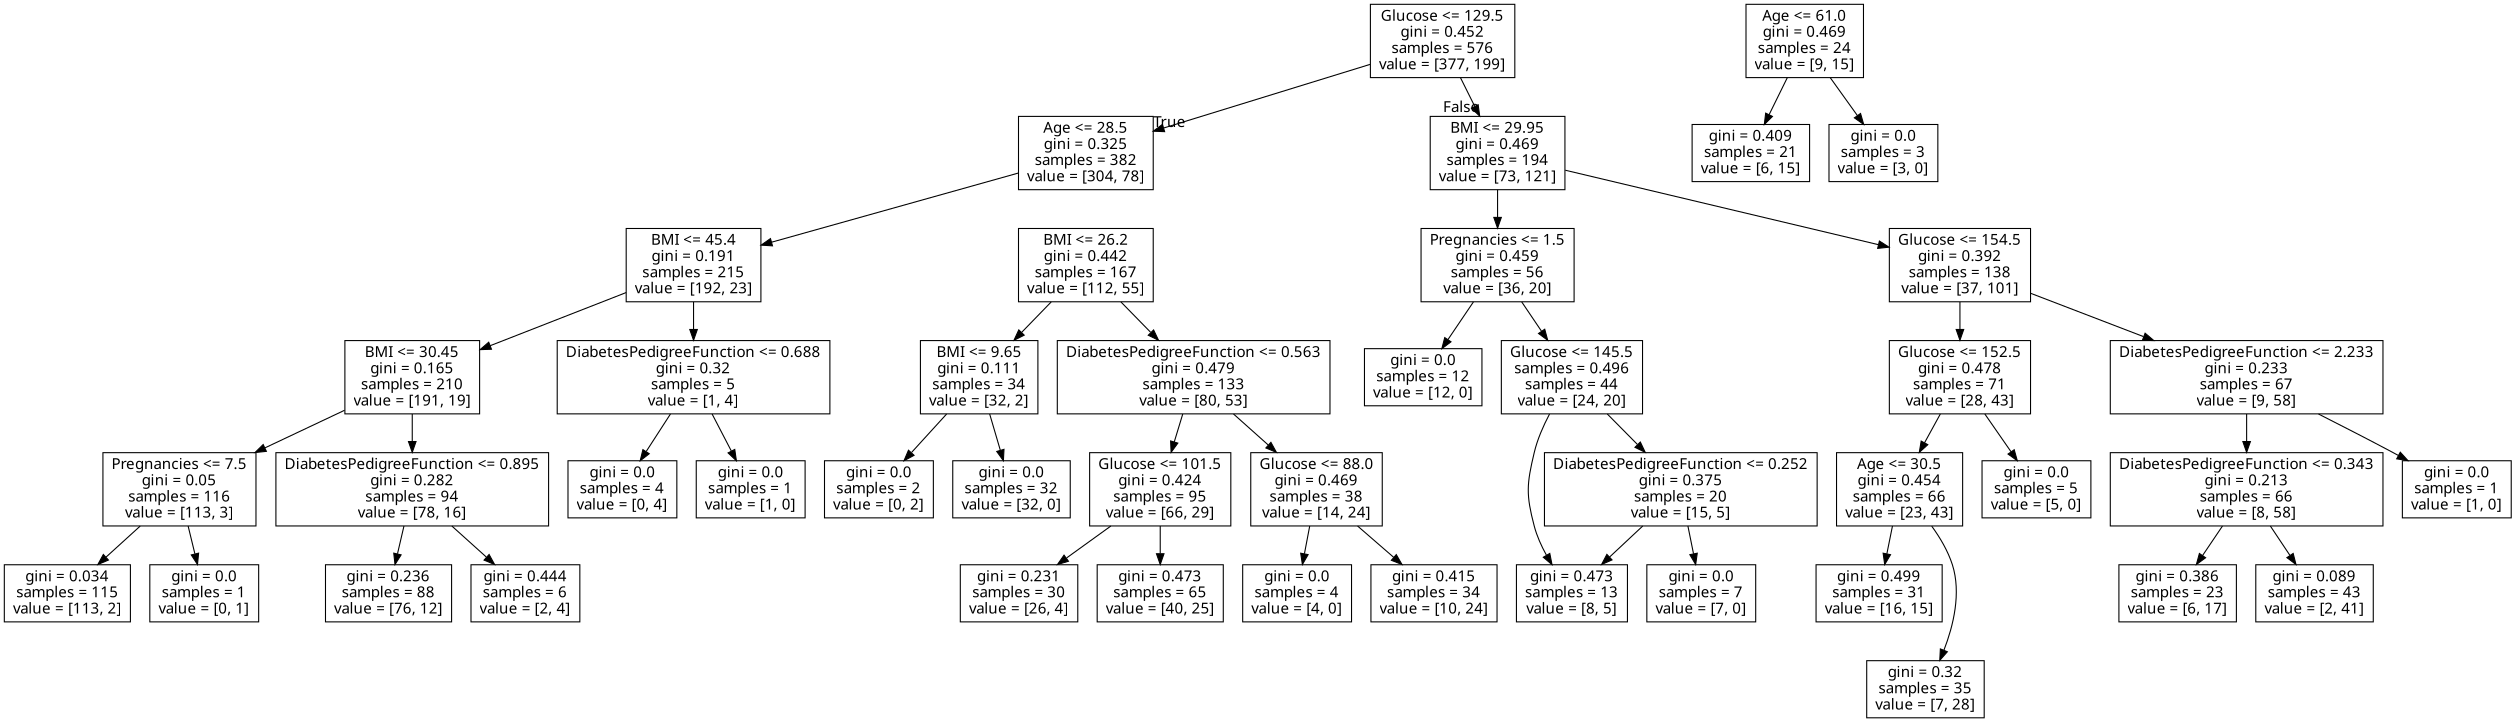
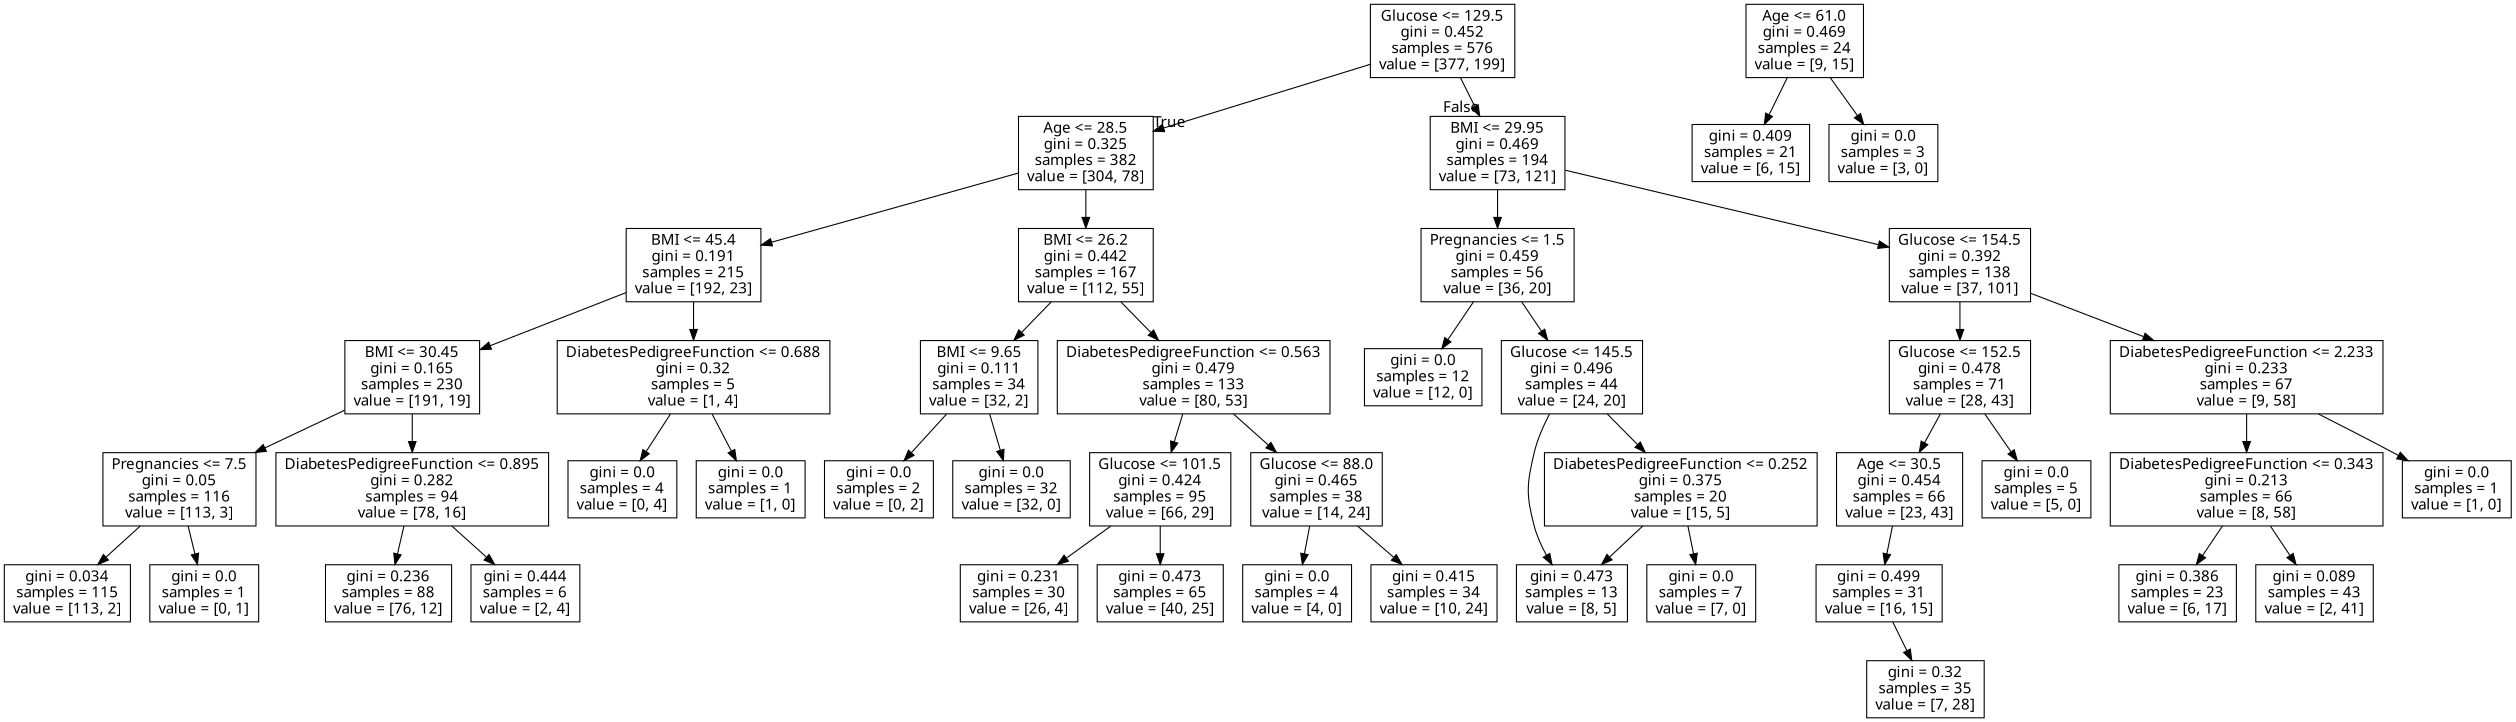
edge "Age <= 28.5 gini = 0.325 samples = 382 value = [304, 78]" -> "BMI <= 26.2 gini = 0.442 samples = 167 value = [112, 55]": added
node "BMI <= 30.45 gini = 0.165 samples = 210 value = [191, 19]": label "BMI <= 30.45 gini = 0.165 samples = 210 value = [191, 19]" -> "BMI <= 30.45 gini = 0.165 samples = 230 value = [191, 19]"
node "Glucose <= 145.5 samples = 0.496 samples = 44 value = [24, 20]": label "Glucose <= 145.5 samples = 0.496 samples = 44 value = [24, 20]" -> "Glucose <= 145.5 gini = 0.496 samples = 44 value = [24, 20]"
node "Glucose <= 88.0 gini = 0.469 samples = 38 value = [14, 24]": label "Glucose <= 88.0 gini = 0.469 samples = 38 value = [14, 24]" -> "Glucose <= 88.0 gini = 0.465 samples = 38 value = [14, 24]"
edge "Age <= 30.5 gini = 0.454 samples = 66 value = [23, 43]" -> "gini = 0.32 samples = 35 value = [7, 28]": now "gini = 0.499 samples = 31 value = [16, 15]" -> "gini = 0.32 samples = 35 value = [7, 28]"
